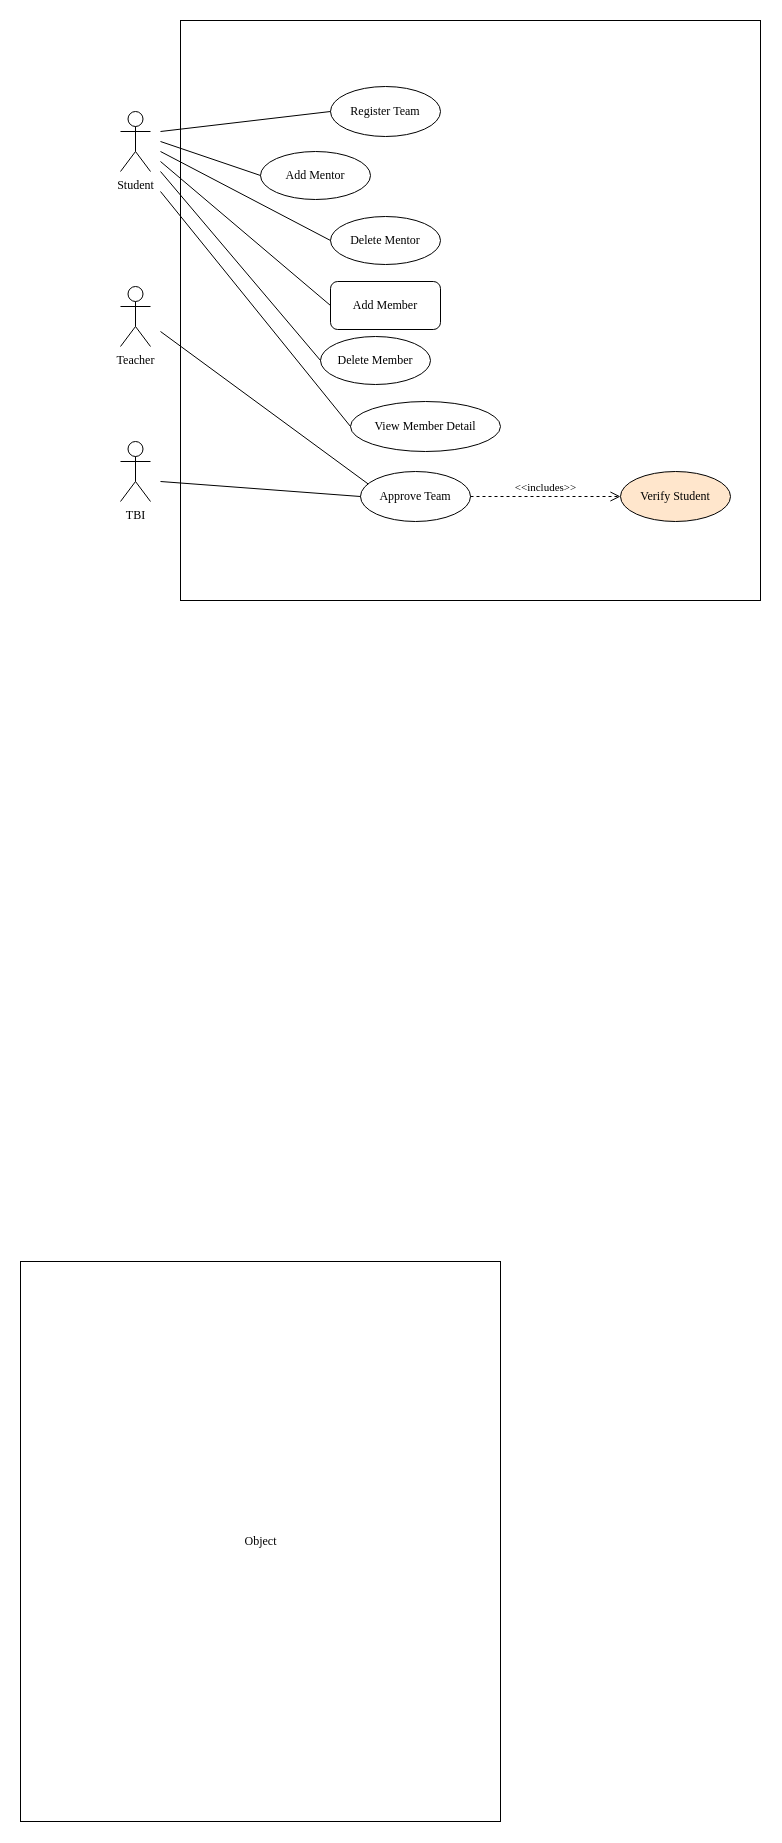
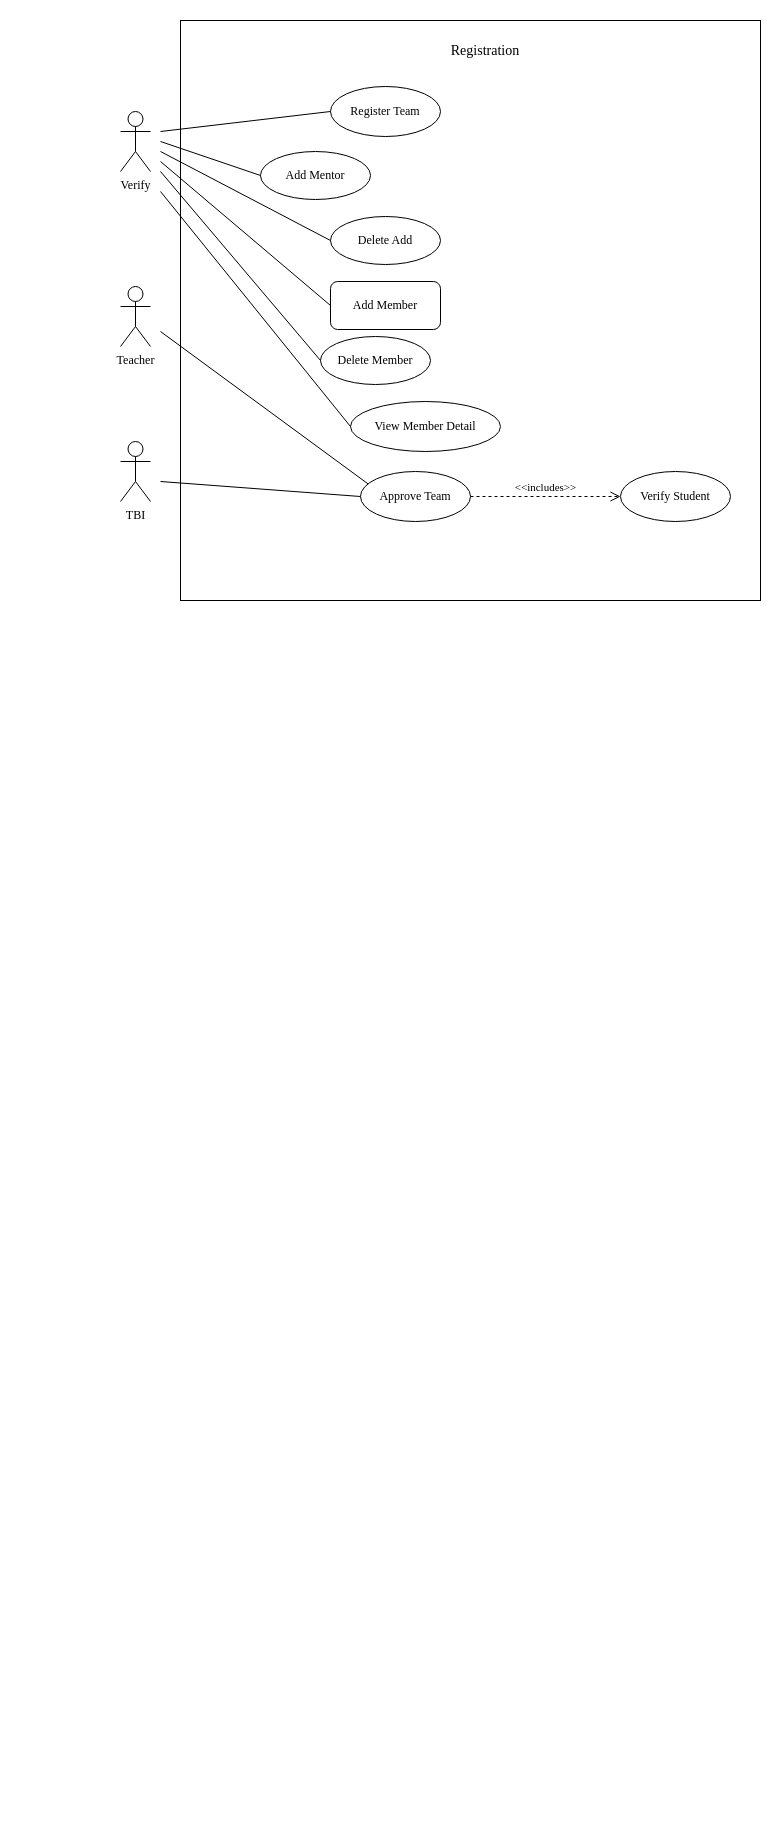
node "Registration": added
node "Student": label "Student" -> "Verify"
node "Delete Mentor": label "Delete Mentor" -> "Delete Add"
node "Verify Student": fillcolor #ffe6cc -> #ffffff
node "Object": removed
